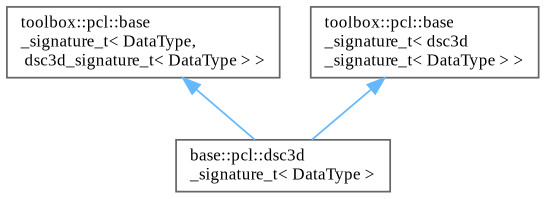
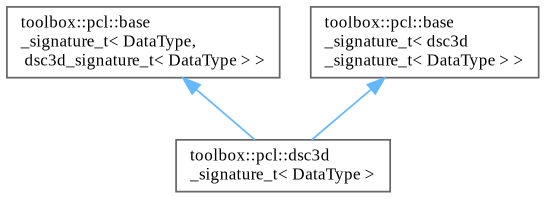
node "base::pcl::dsc3d _signature_t< DataType >": label "base::pcl::dsc3d _signature_t< DataType >" -> "toolbox::pcl::dsc3d _signature_t< DataType >"
